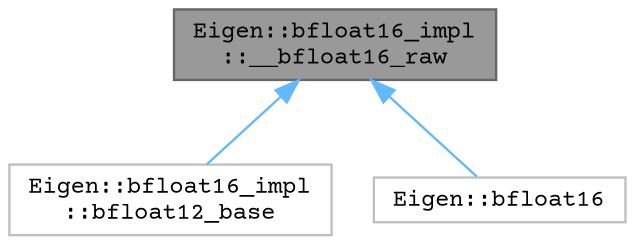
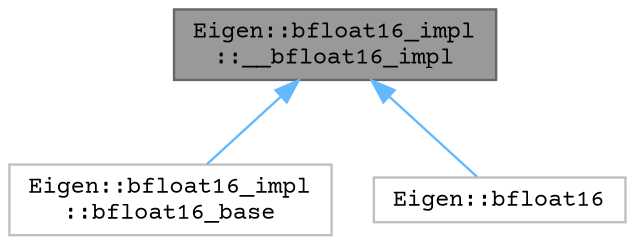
node "Eigen::bfloat16_impl ::__bfloat16_raw": label "Eigen::bfloat16_impl ::__bfloat16_raw" -> "Eigen::bfloat16_impl ::__bfloat16_impl"
node "Eigen::bfloat16_impl ::bfloat12_base": label "Eigen::bfloat16_impl ::bfloat12_base" -> "Eigen::bfloat16_impl ::bfloat16_base"
